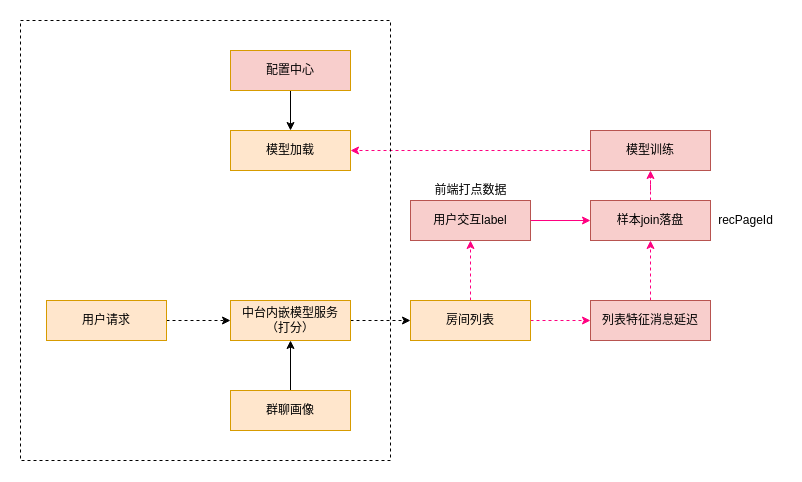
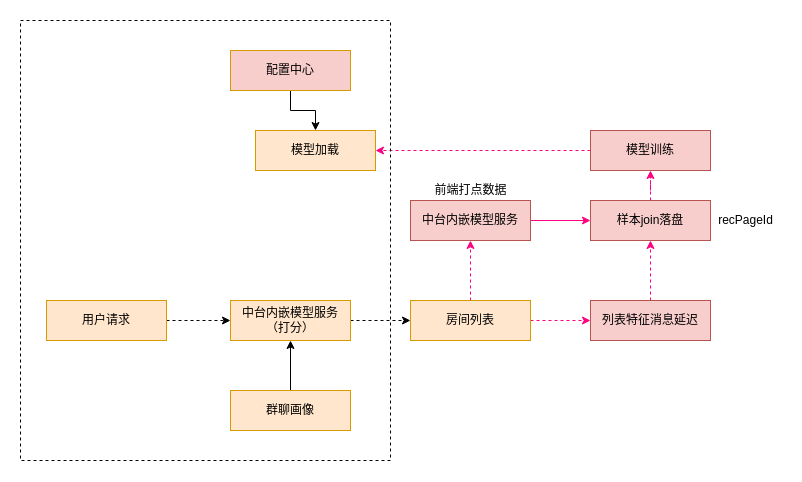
node "模型加载": moved (291, 151) -> (316, 151)
node "用户交互label": label "用户交互label" -> "中台内嵌模型服务"
